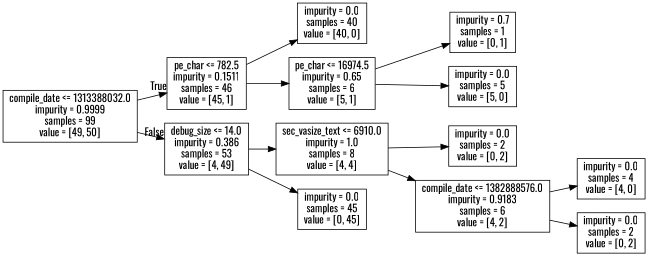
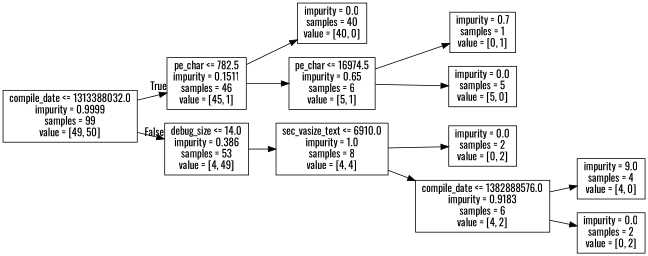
node "impurity = 0.0 samples = 4 value = [4, 0]": label "impurity = 0.0 samples = 4 value = [4, 0]" -> "impurity = 9.0 samples = 4 value = [4, 0]"
node "impurity = 0.0 samples = 45 value = [0, 45]": removed
